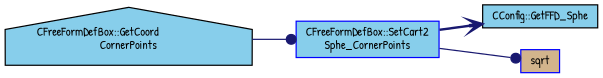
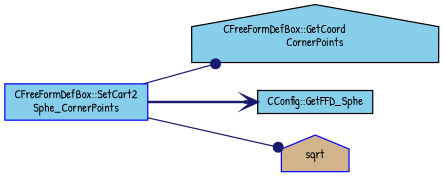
edge "CFreeFormDefBox::GetCoord CornerPoints" -> "CFreeFormDefBox::SetCart2 Sphe_CornerPoints": reversed
node "sqrt": shape box -> house
